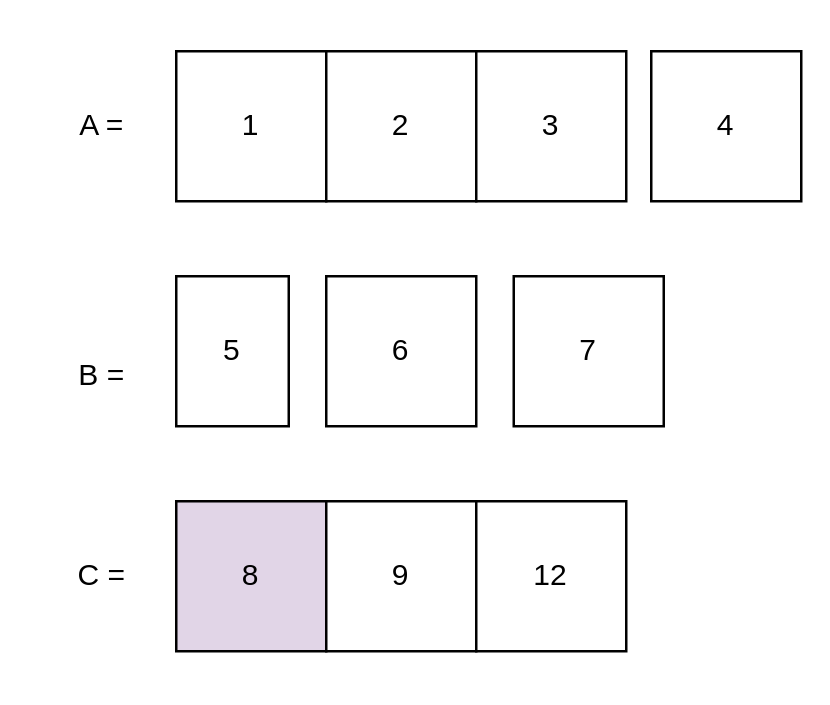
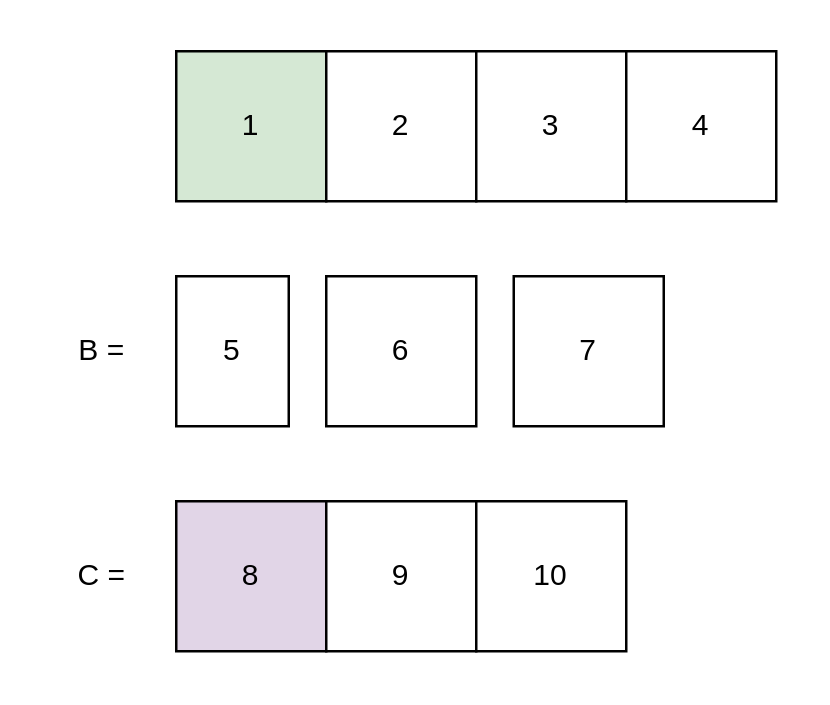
node "A =": removed
node "1": fillcolor #ffffff -> #d5e8d4
node "4": moved (726, 126) -> (701, 126)
node "B =": moved (101, 376) -> (101, 351)
node "12": label "12" -> "10"
